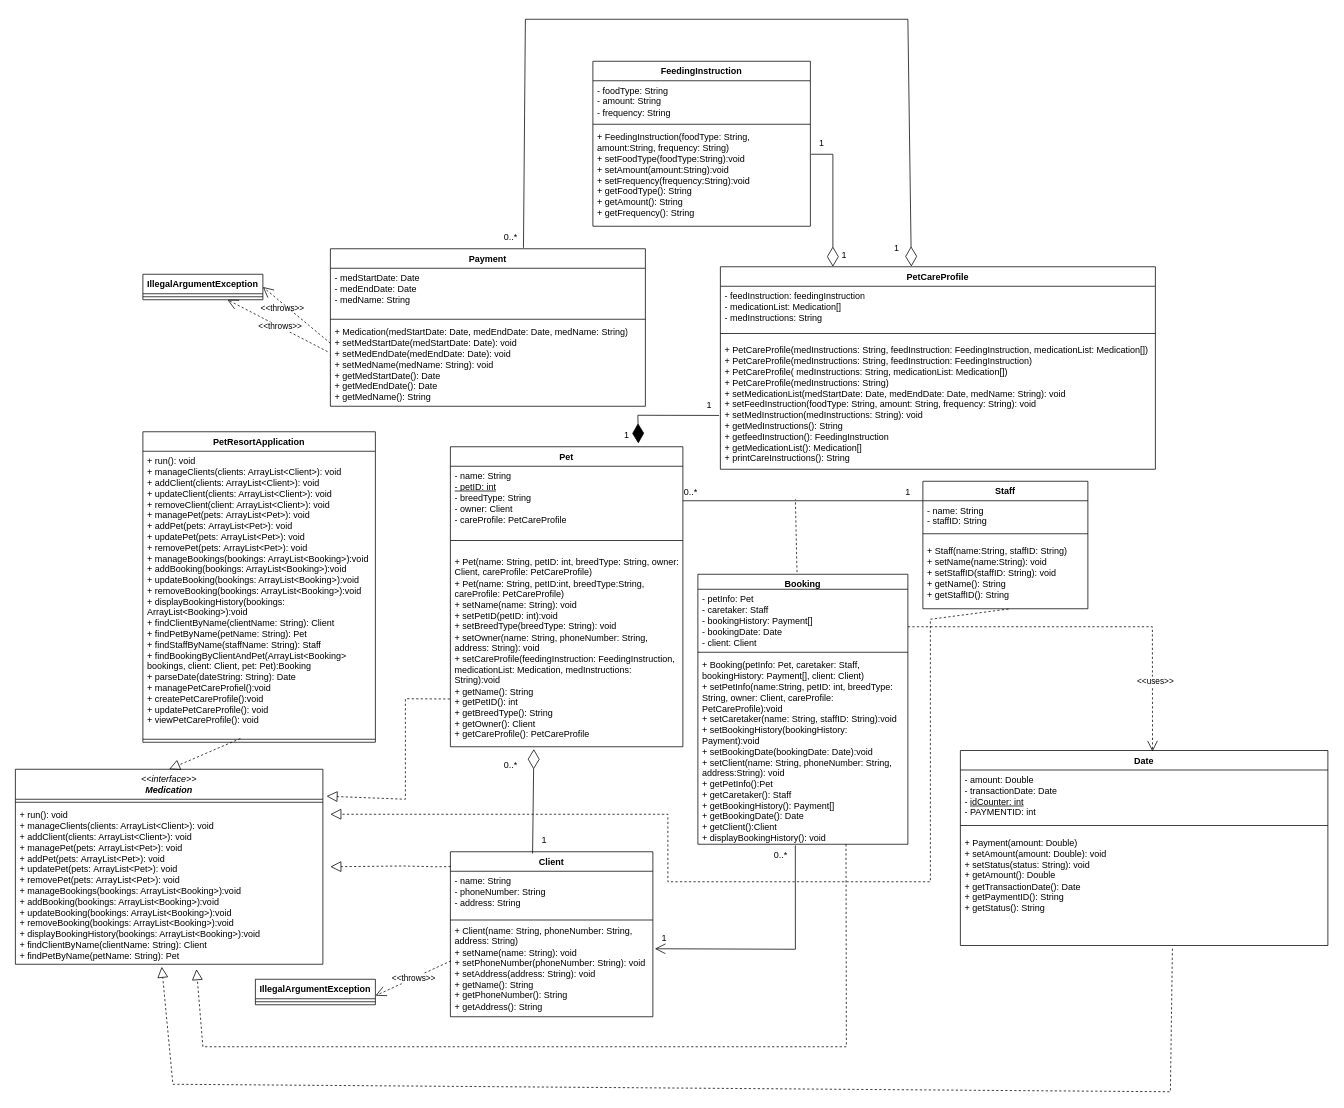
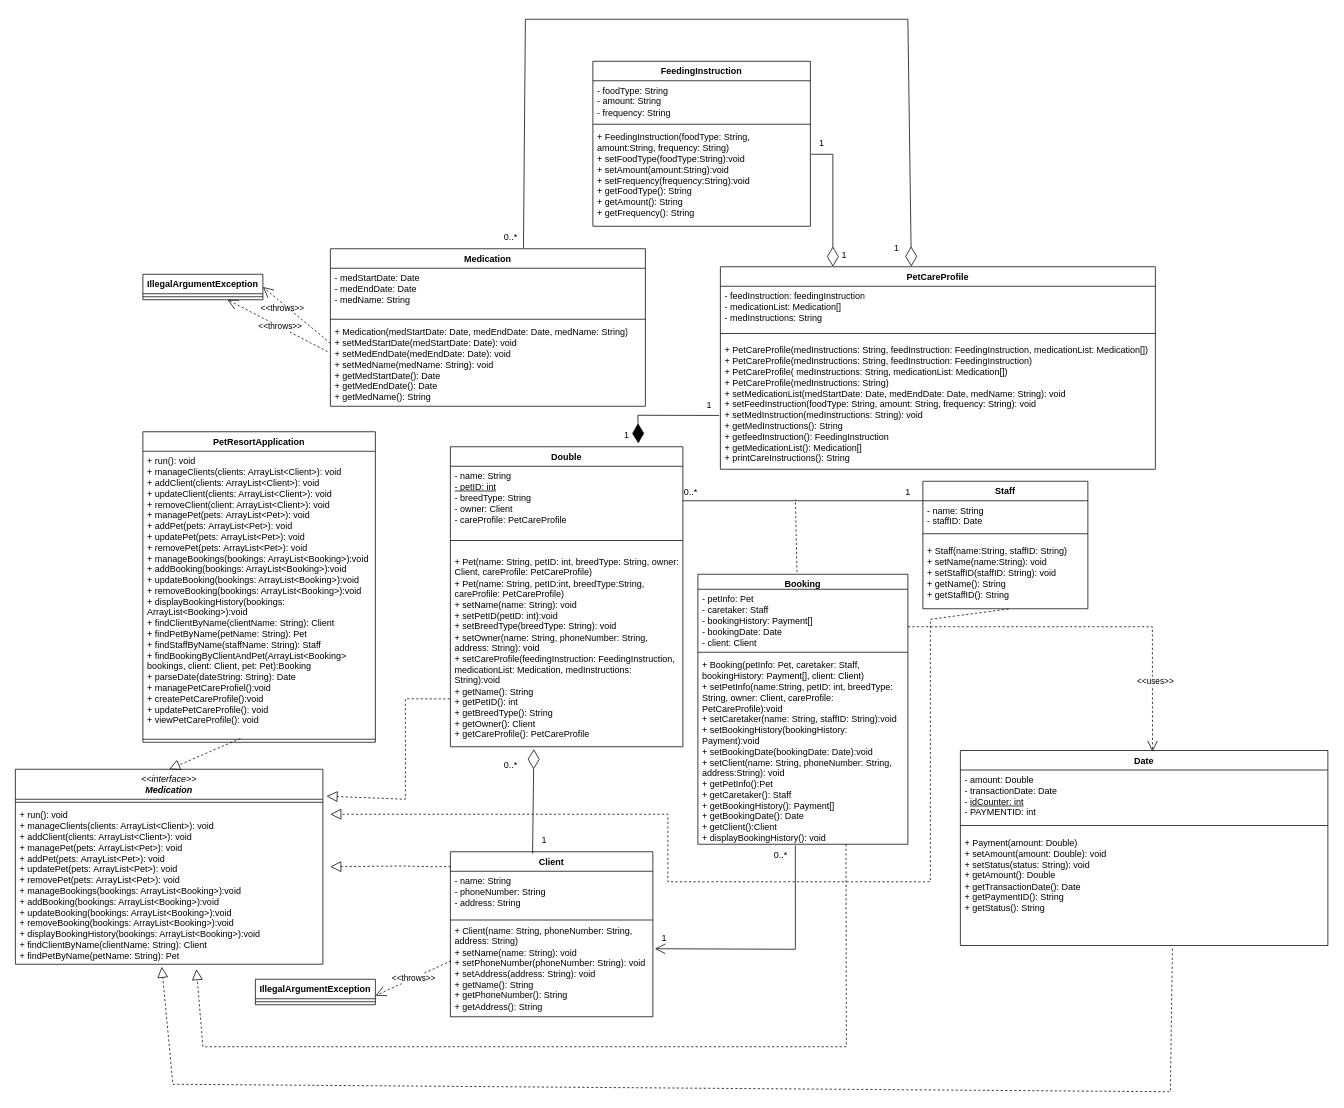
node "Payment": label "Payment" -> "Medication"
node "Pet": label "Pet" -> "Double"
node "- name: String - staffID: String": label "- name: String - staffID: String" -> "- name: String - staffID: Date"
